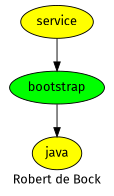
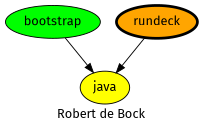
node "service": removed
node "rundeck": added
